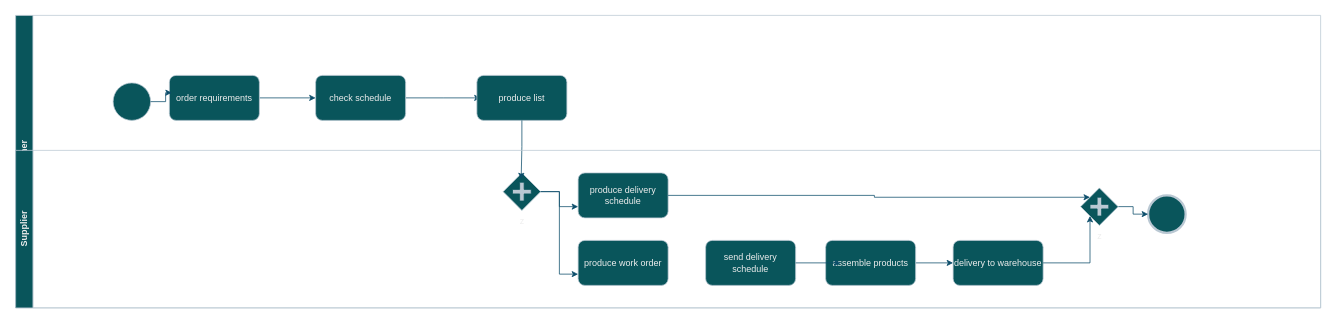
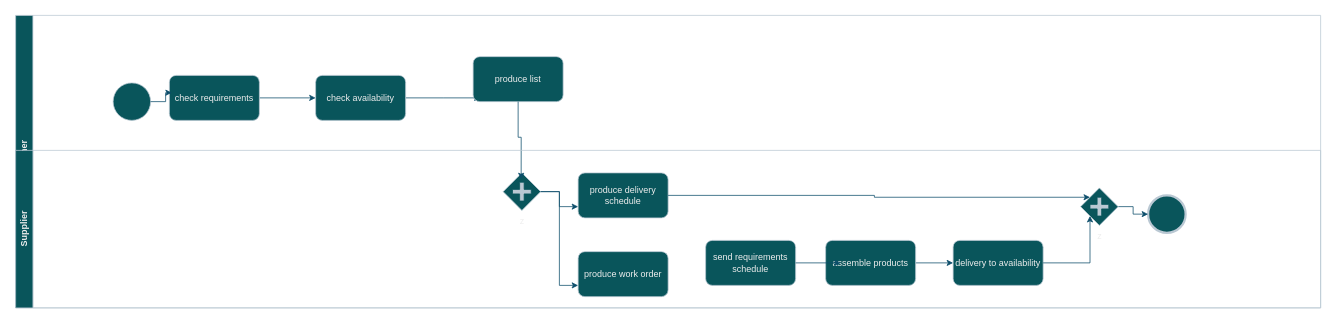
node "order requirements": label "order requirements" -> "check requirements"
node "check schedule": label "check schedule" -> "check availability"
node "produce list": moved (522, 98) -> (518, 79)
node "produce work order": moved (623, 263) -> (623, 274)
node "send delivery schedule": label "send delivery schedule" -> "send requirements schedule"
node "delivery to warehouse": label "delivery to warehouse" -> "delivery to availability"
